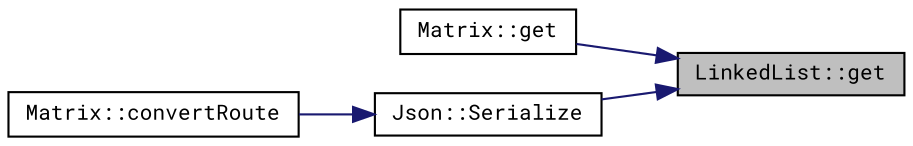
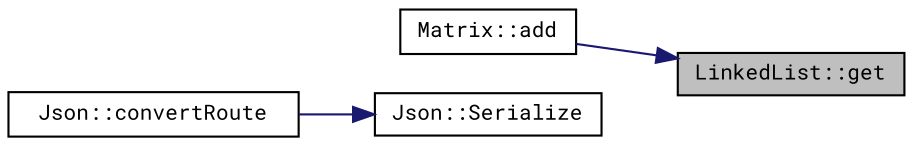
node "Matrix::get": label "Matrix::get" -> "Matrix::add"
edge "Json::Serialize" -> "LinkedList::get": removed
node "Matrix::convertRoute": label "Matrix::convertRoute" -> "Json::convertRoute"
